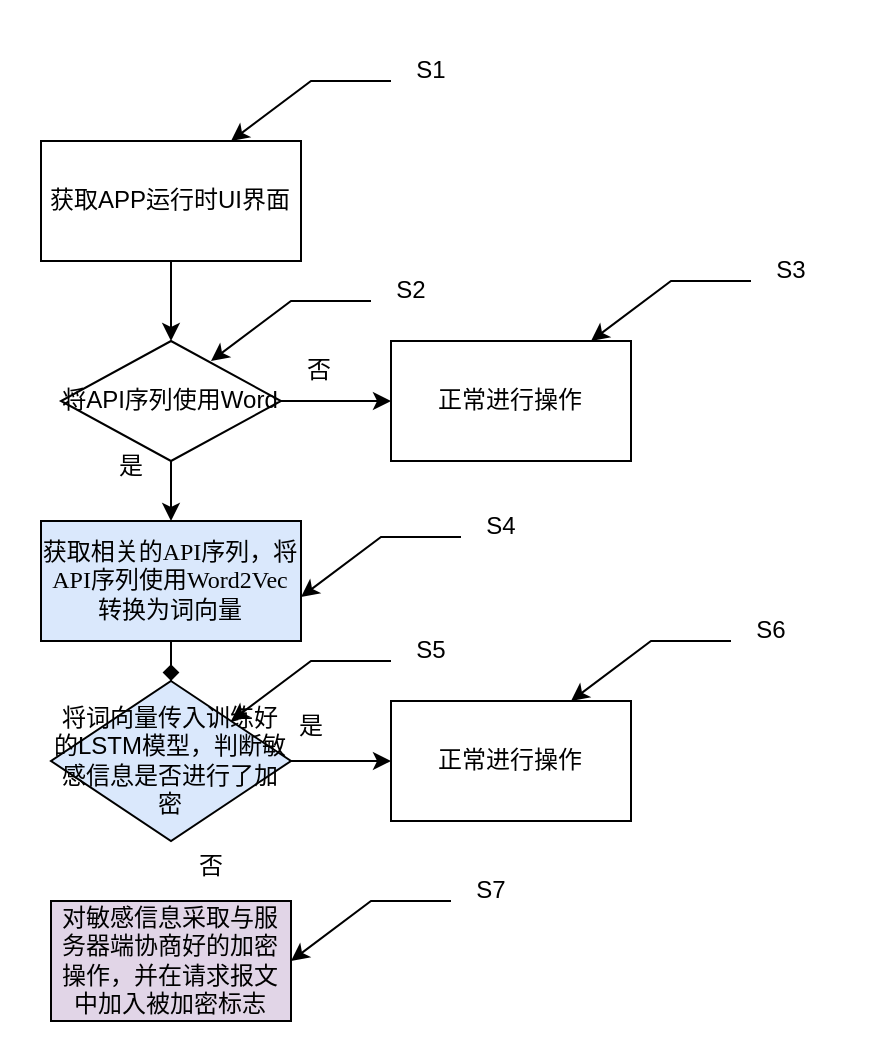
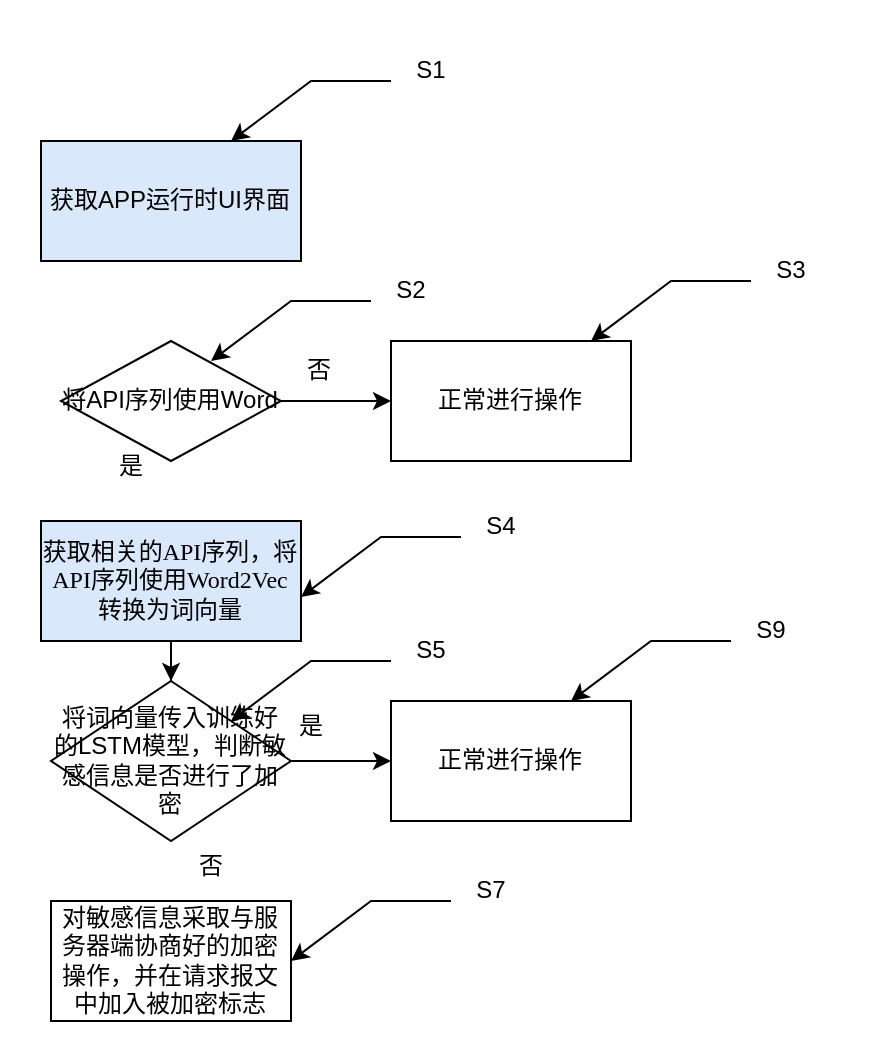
node "获取APP运行时UI界面": fillcolor #ffffff -> #dae8fc
edge "获取APP运行时UI界面" -> "将API序列使用Word": removed
edge "将API序列使用Word" -> "获取相关的API序列，将API序列使用Word2Vec转换为词向量": removed
node "S6": label "S6" -> "S9"
edge "获取相关的API序列，将API序列使用Word2Vec转换为词向量" -> "将词向量传入训练好的LSTM模型，判断敏感信息是否进行了加密": arrowhead diamond -> classic
node "将词向量传入训练好的LSTM模型，判断敏感信息是否进行了加密": fillcolor #dae8fc -> #ffffff
node "对敏感信息采取与服务器端协商好的加密操作，并在请求报文中加入被加密标志": fillcolor #e1d5e7 -> #ffffff
